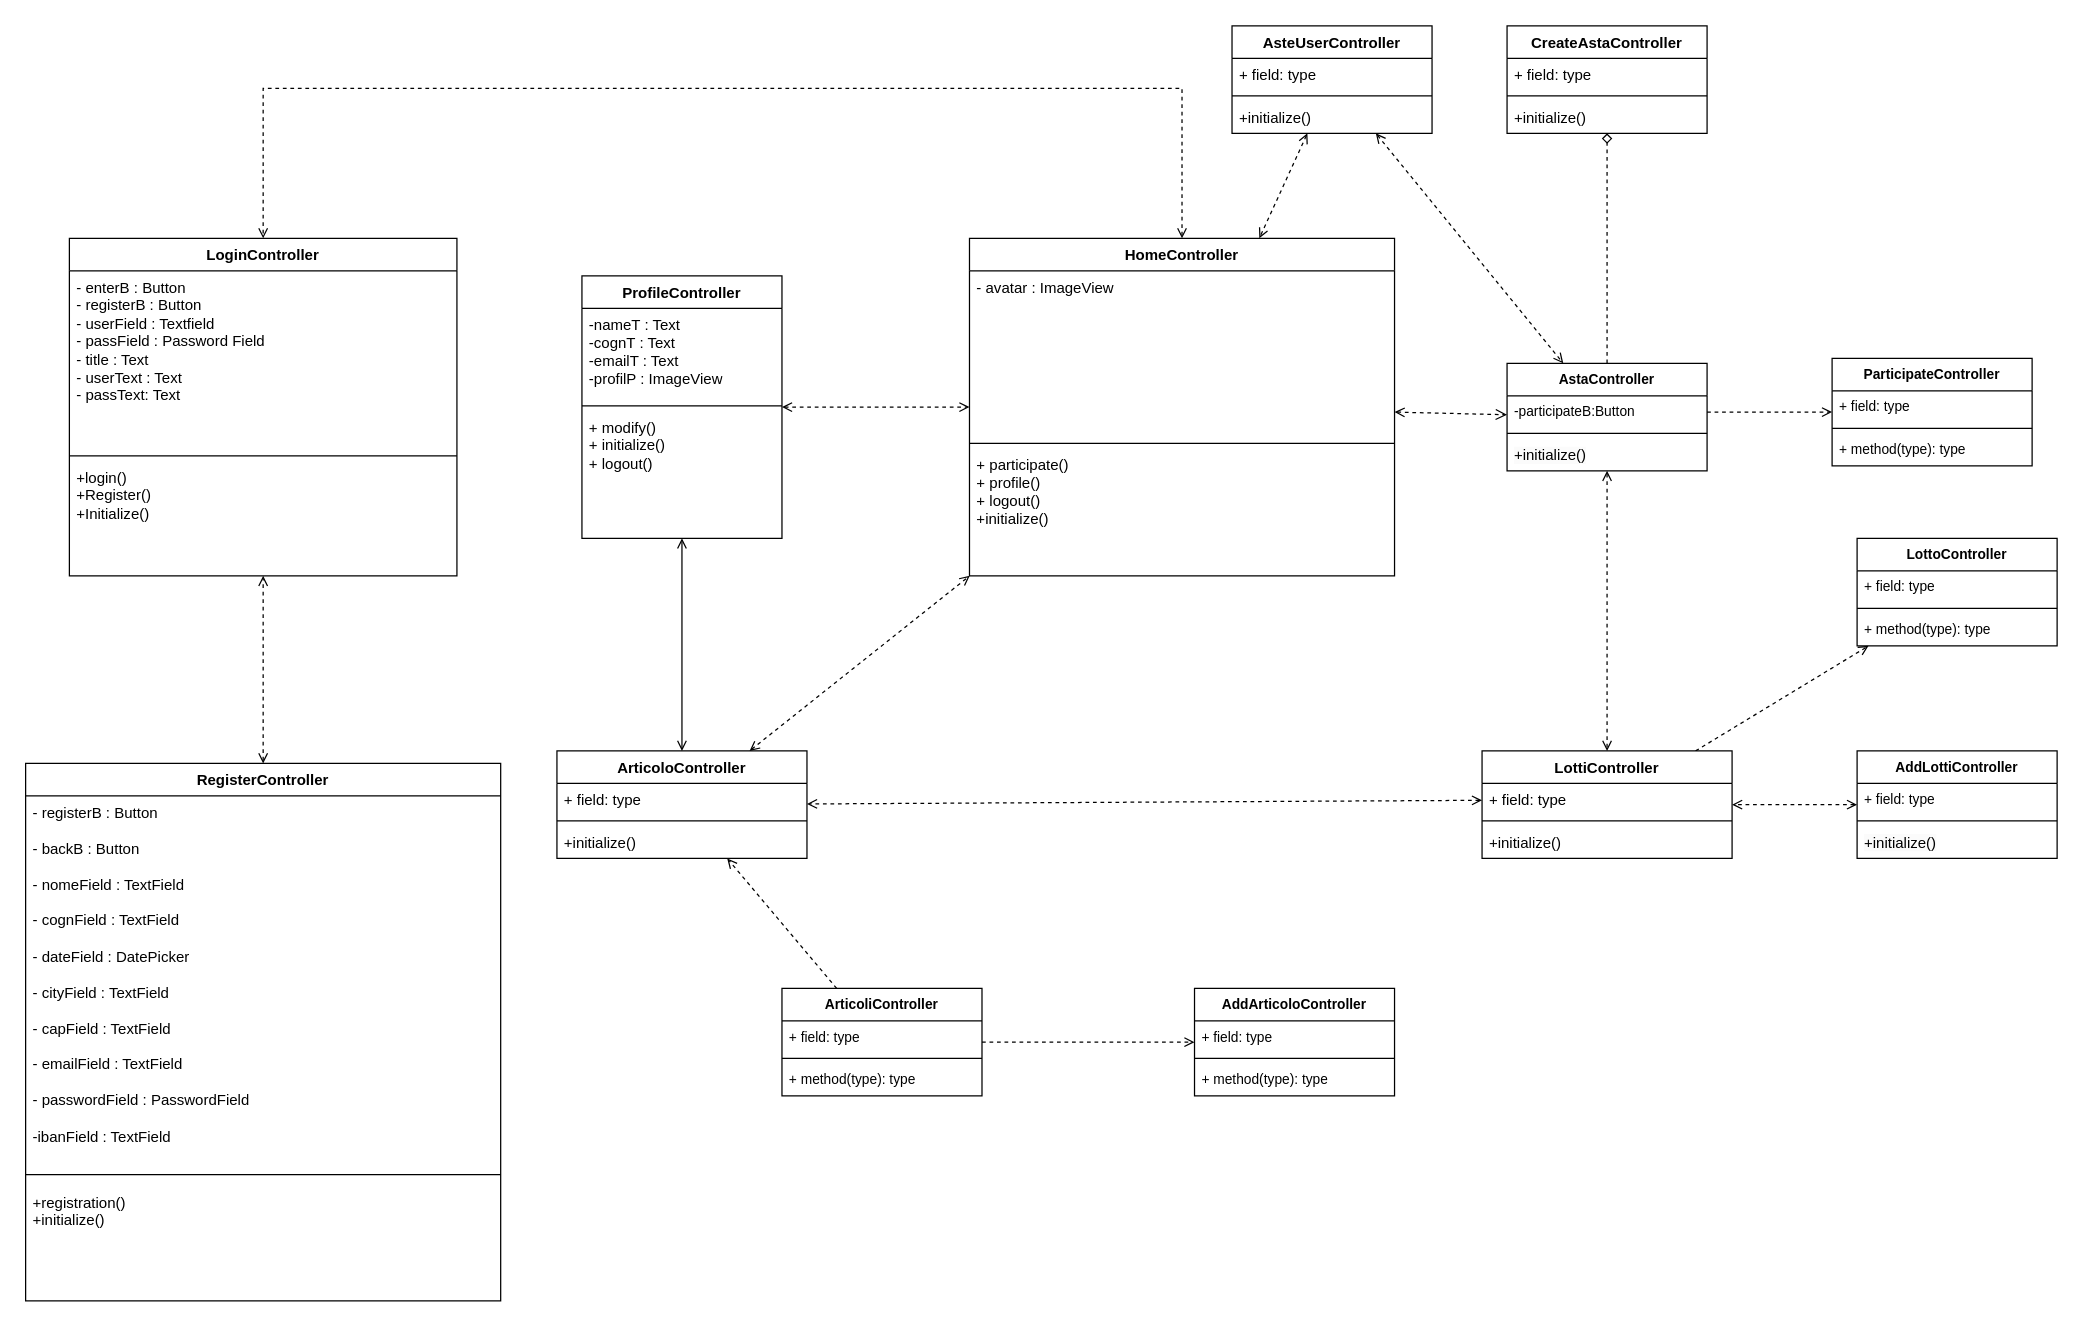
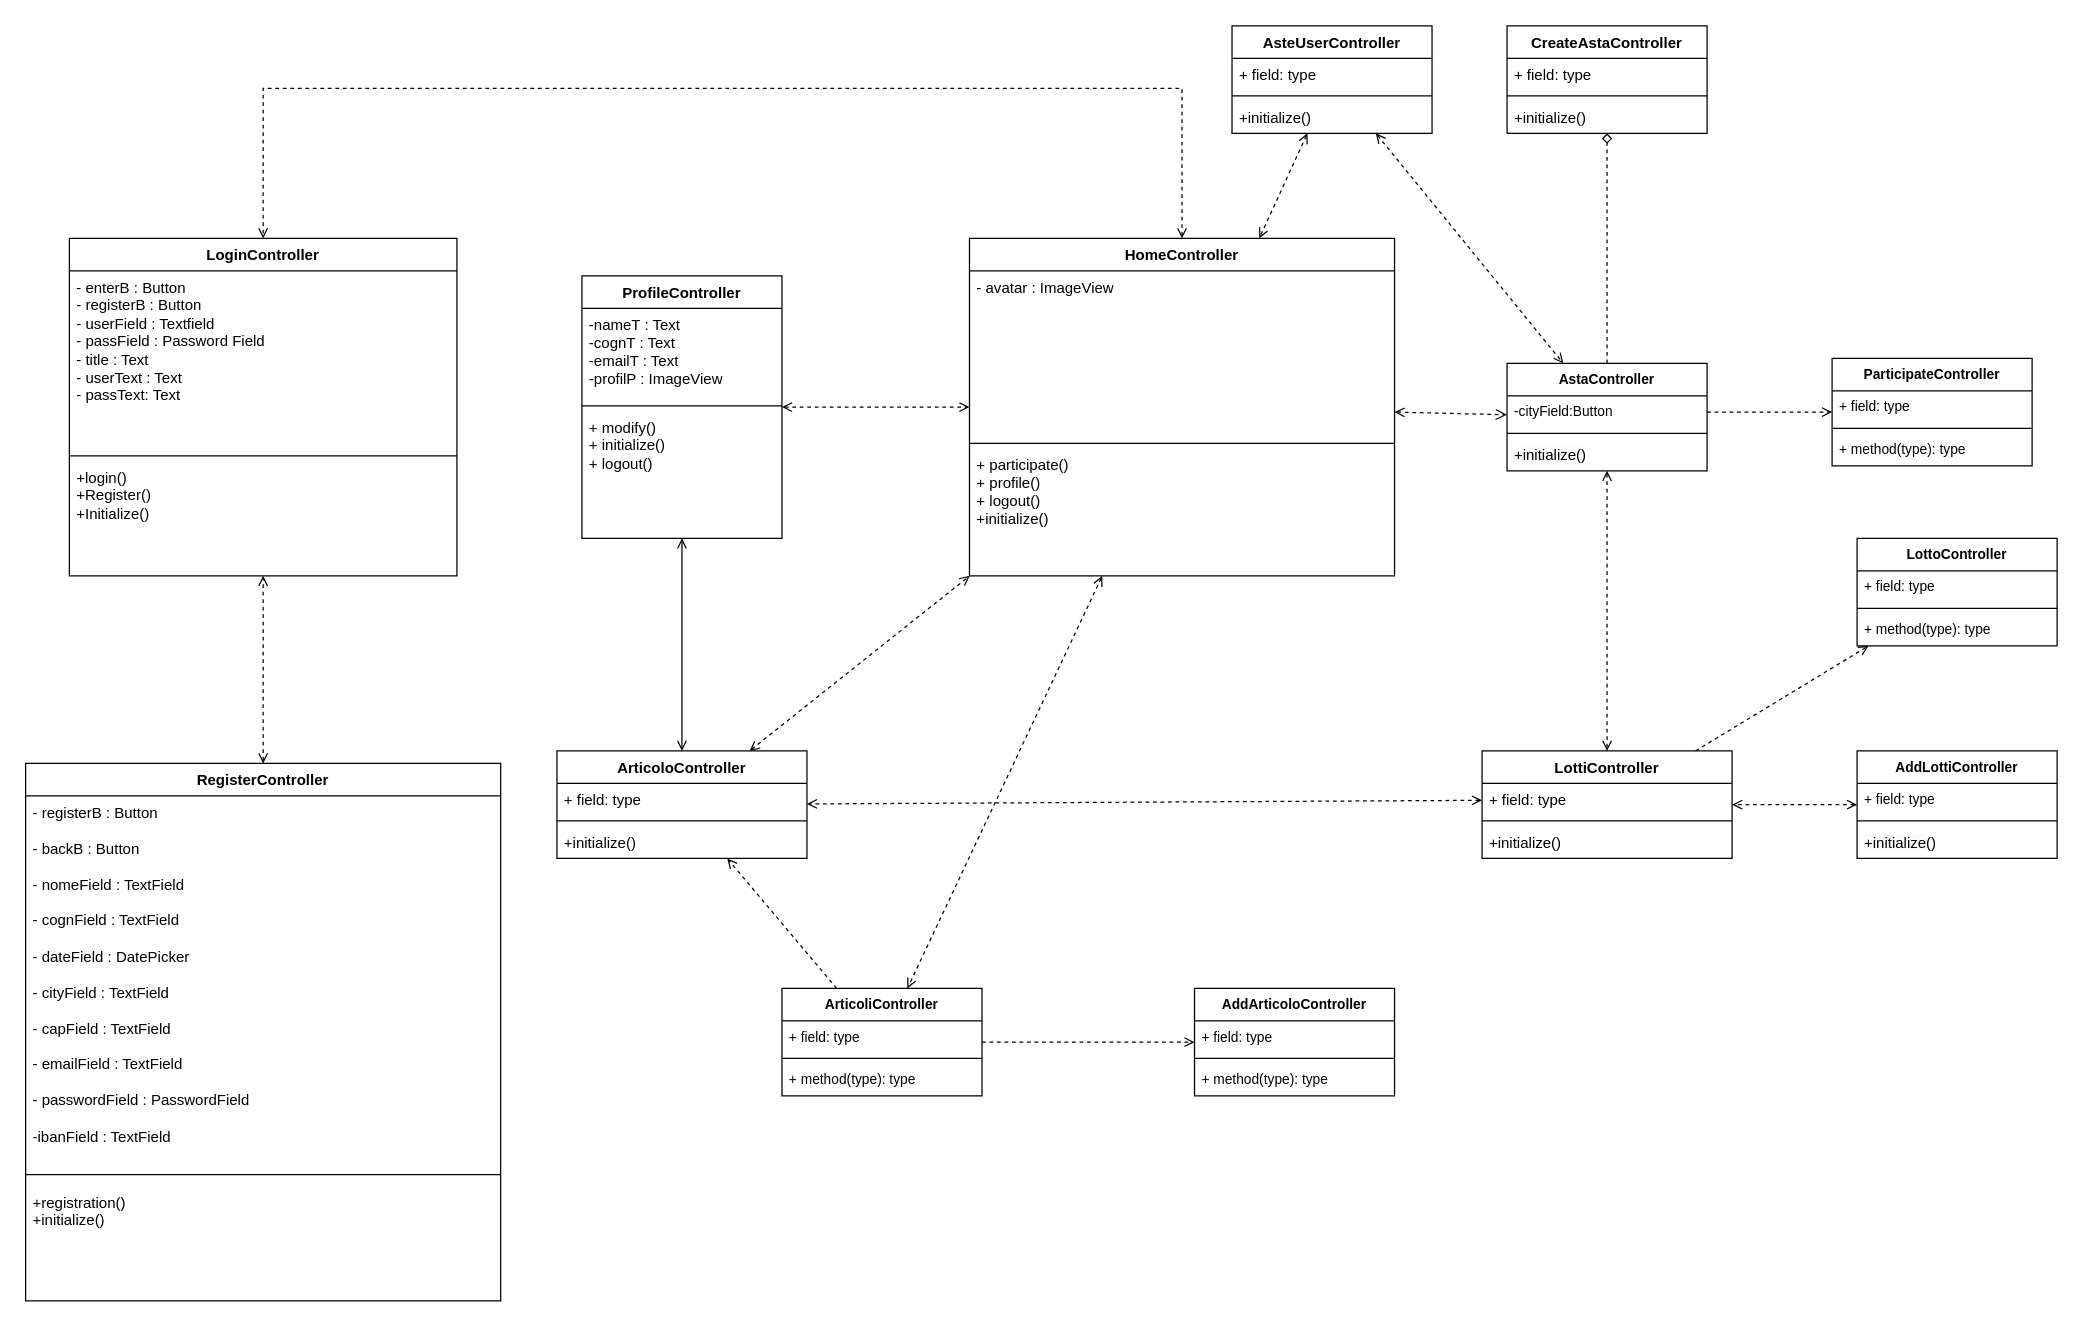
node "-participateB:Button": label "-participateB:Button" -> "-cityField:Button"
edge "HomeController" -- "ArticoliController": added
